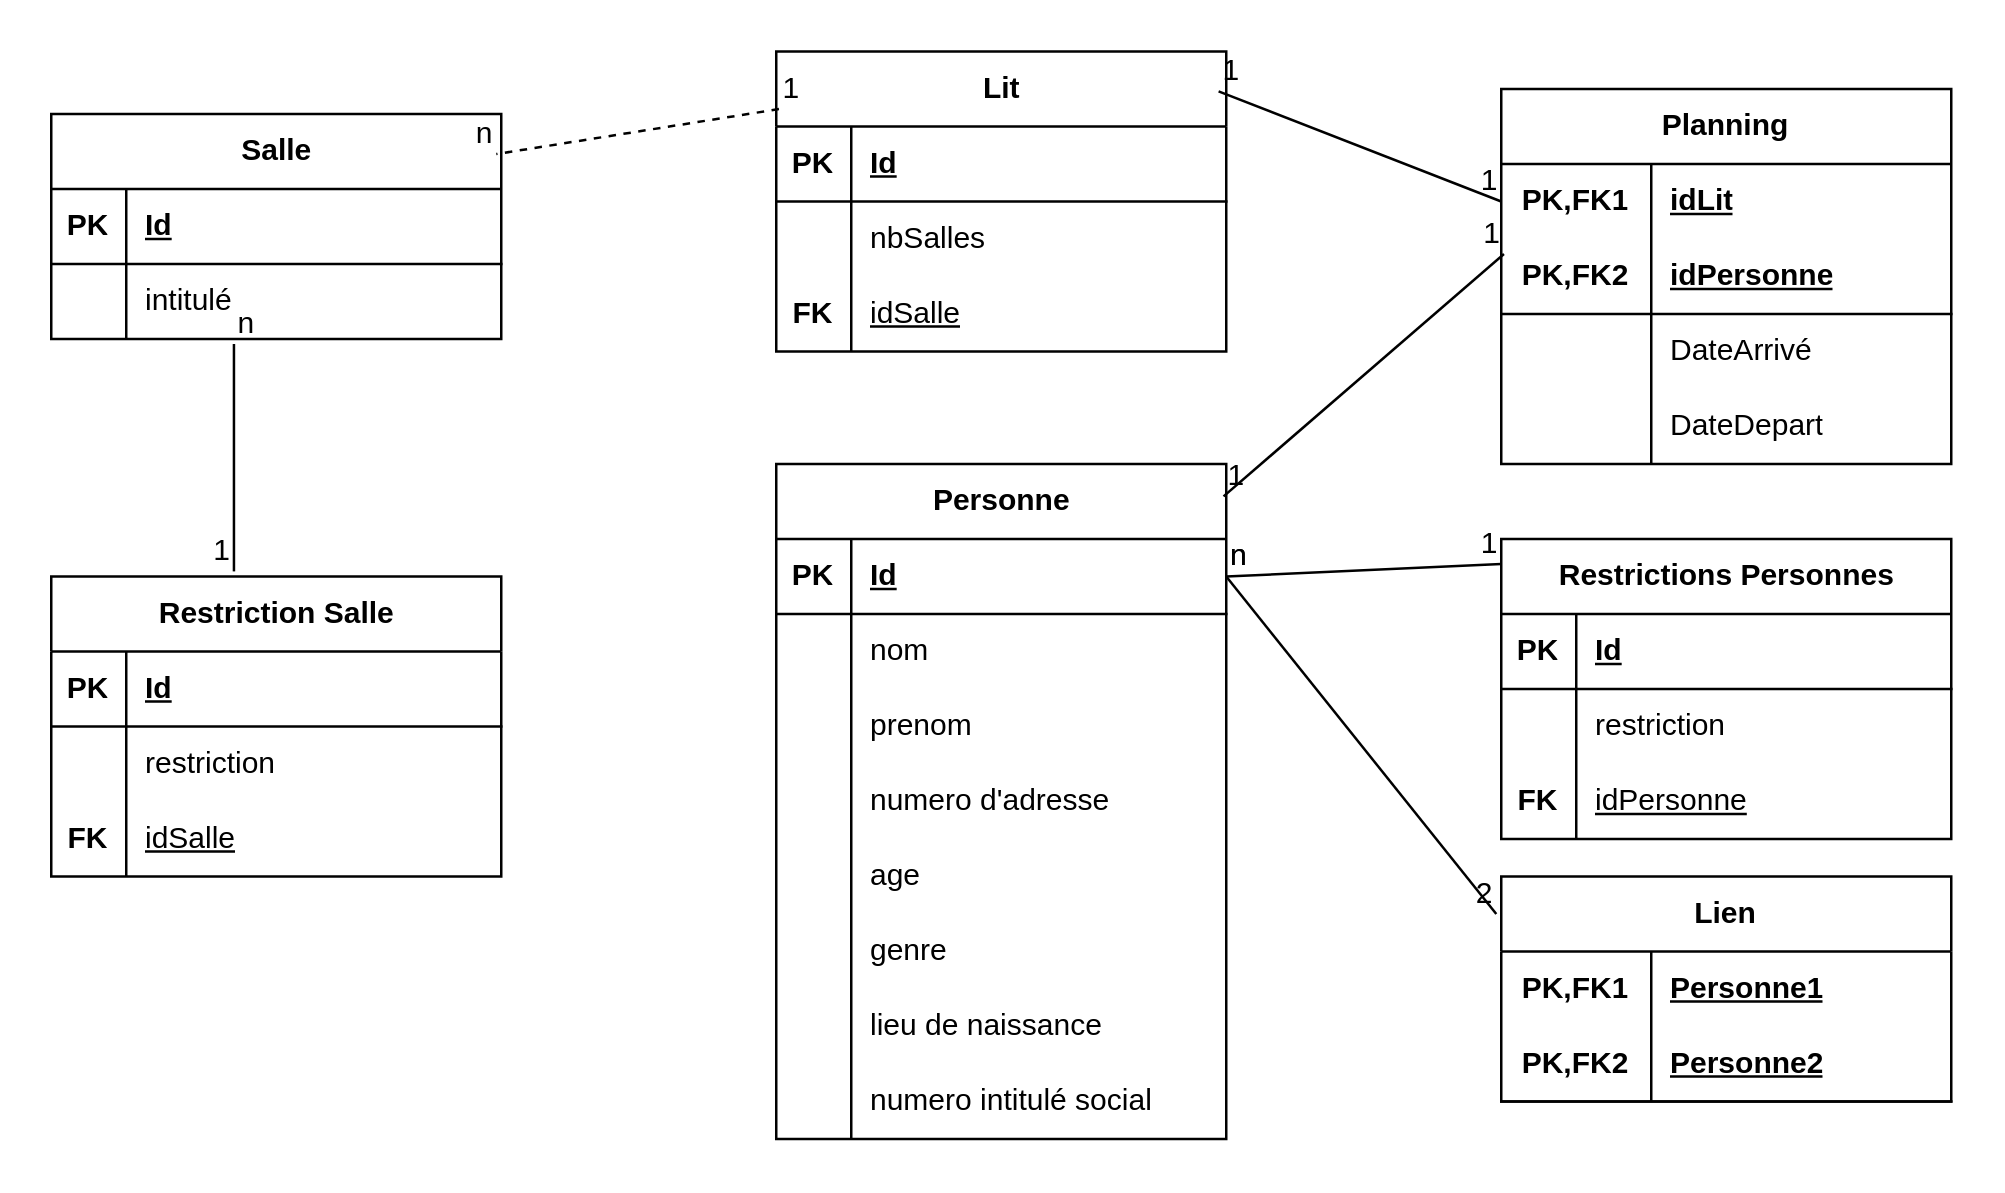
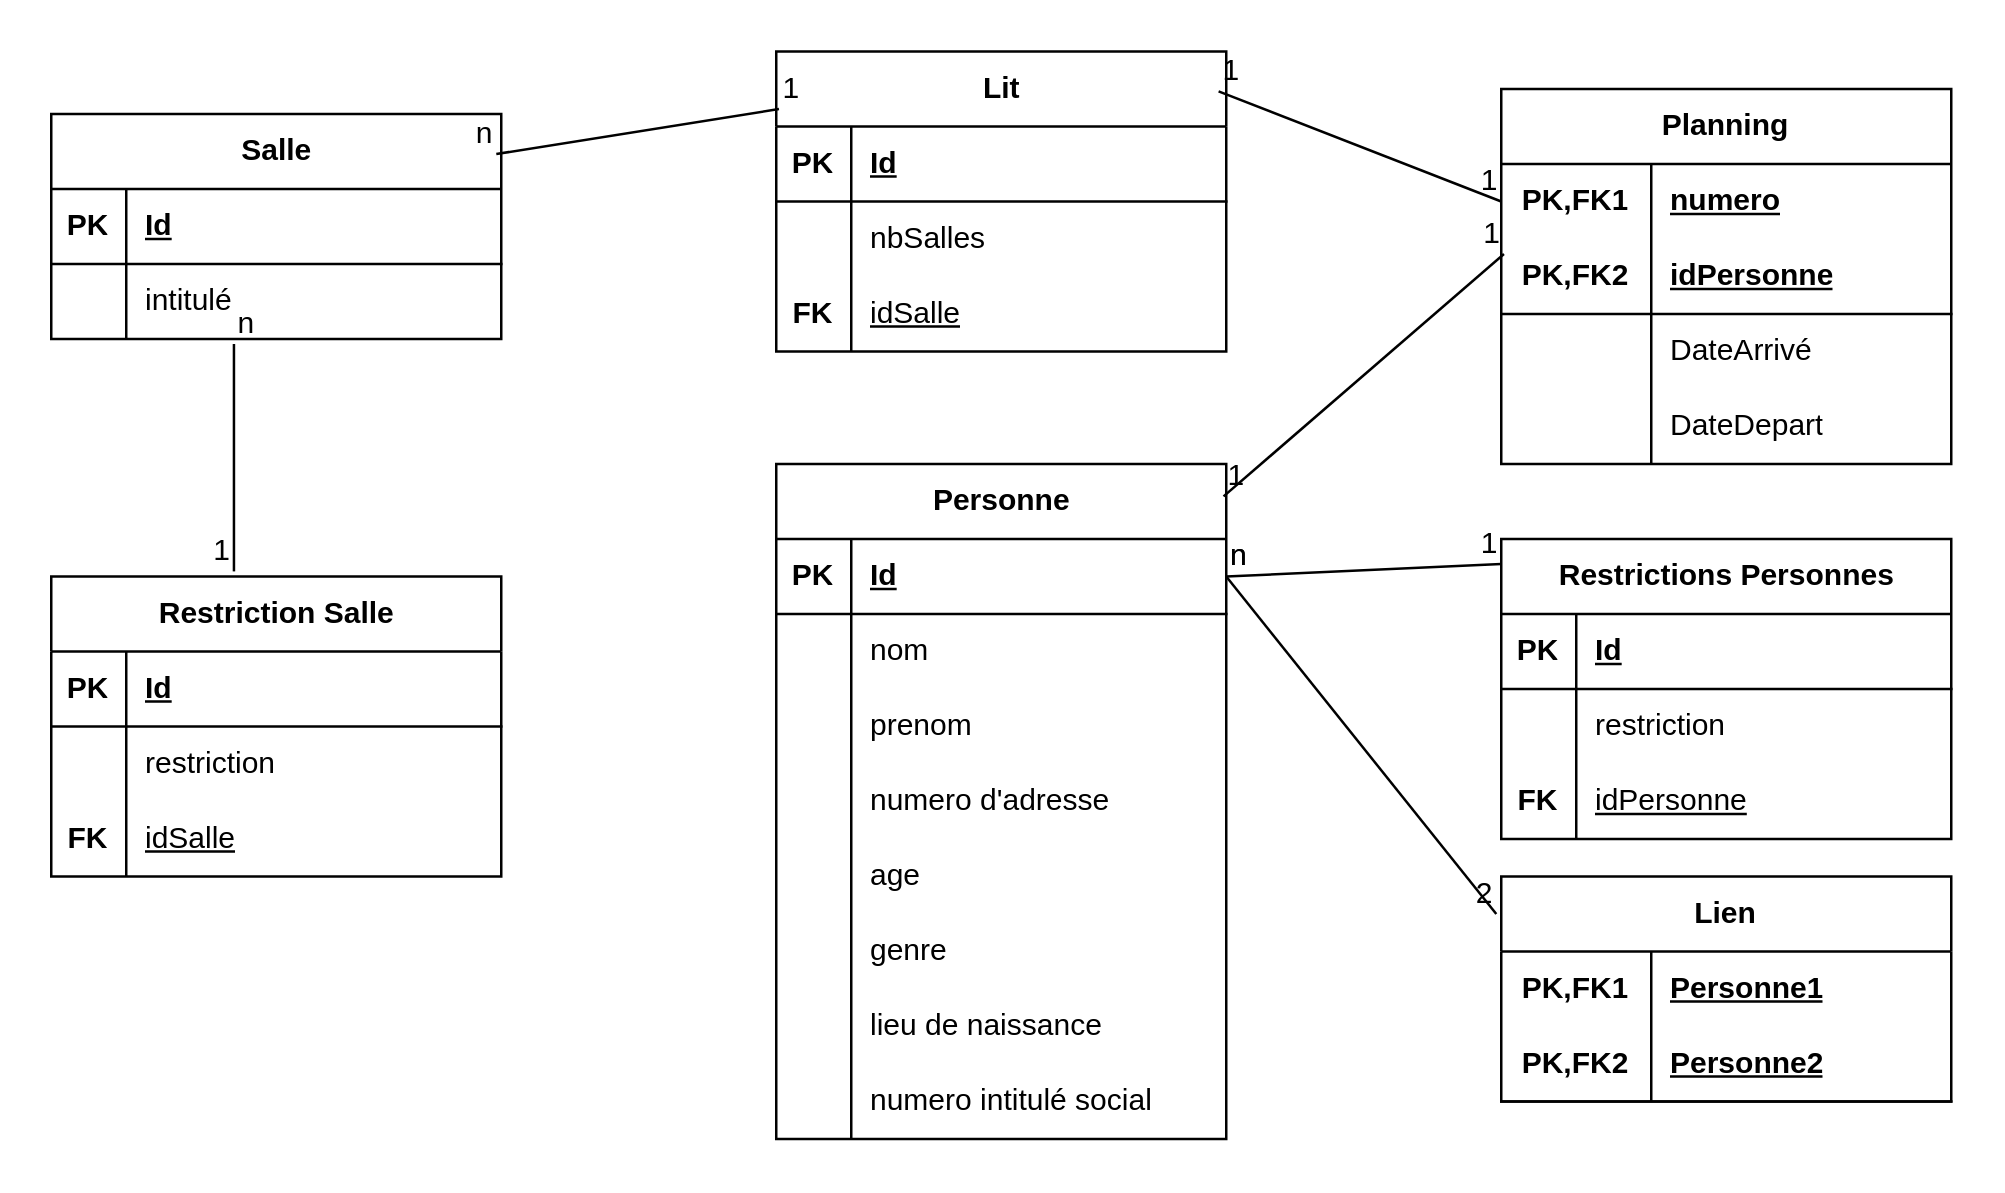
edge "Lit" -- "Salle": style dashed -> solid
node "idLit": label "idLit" -> "numero"
